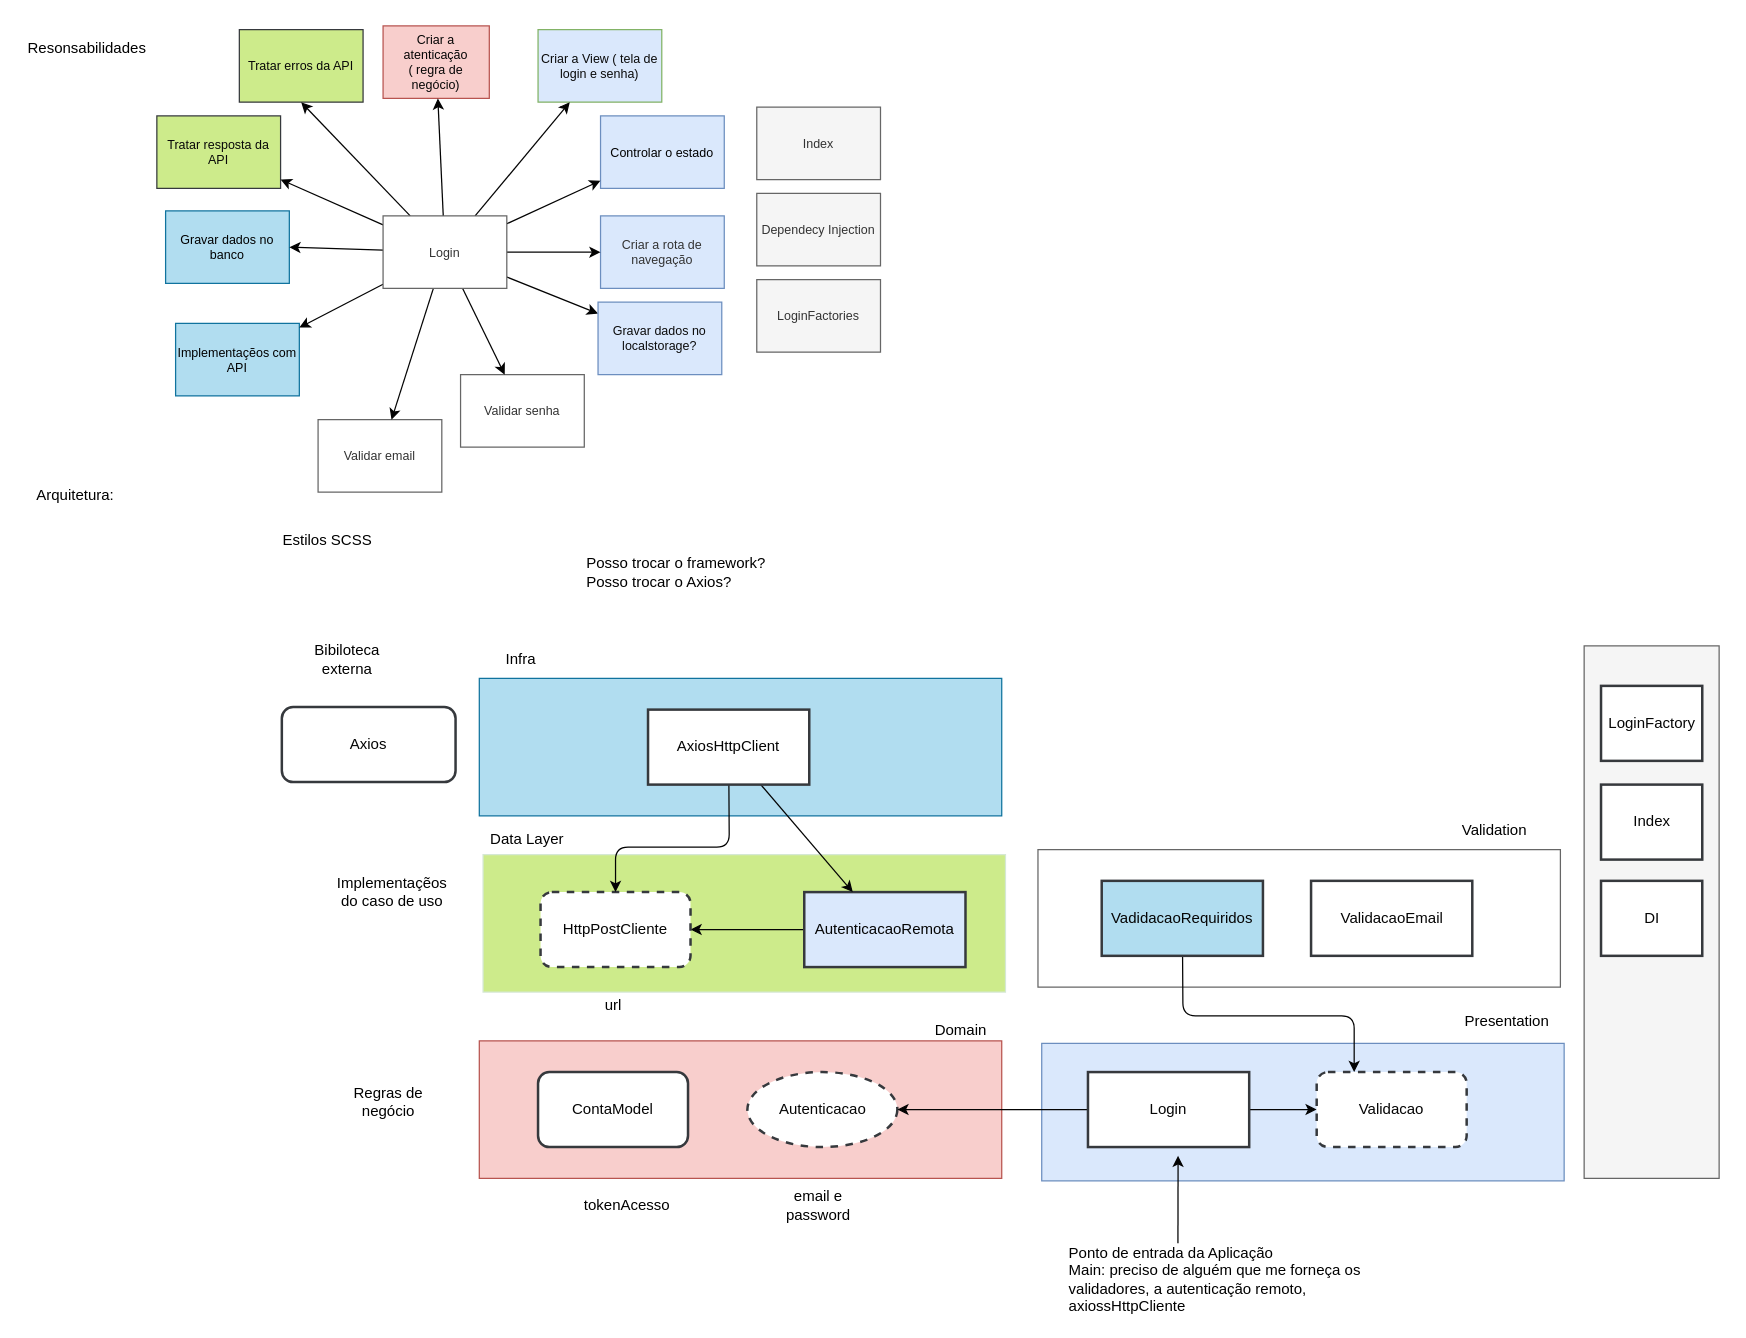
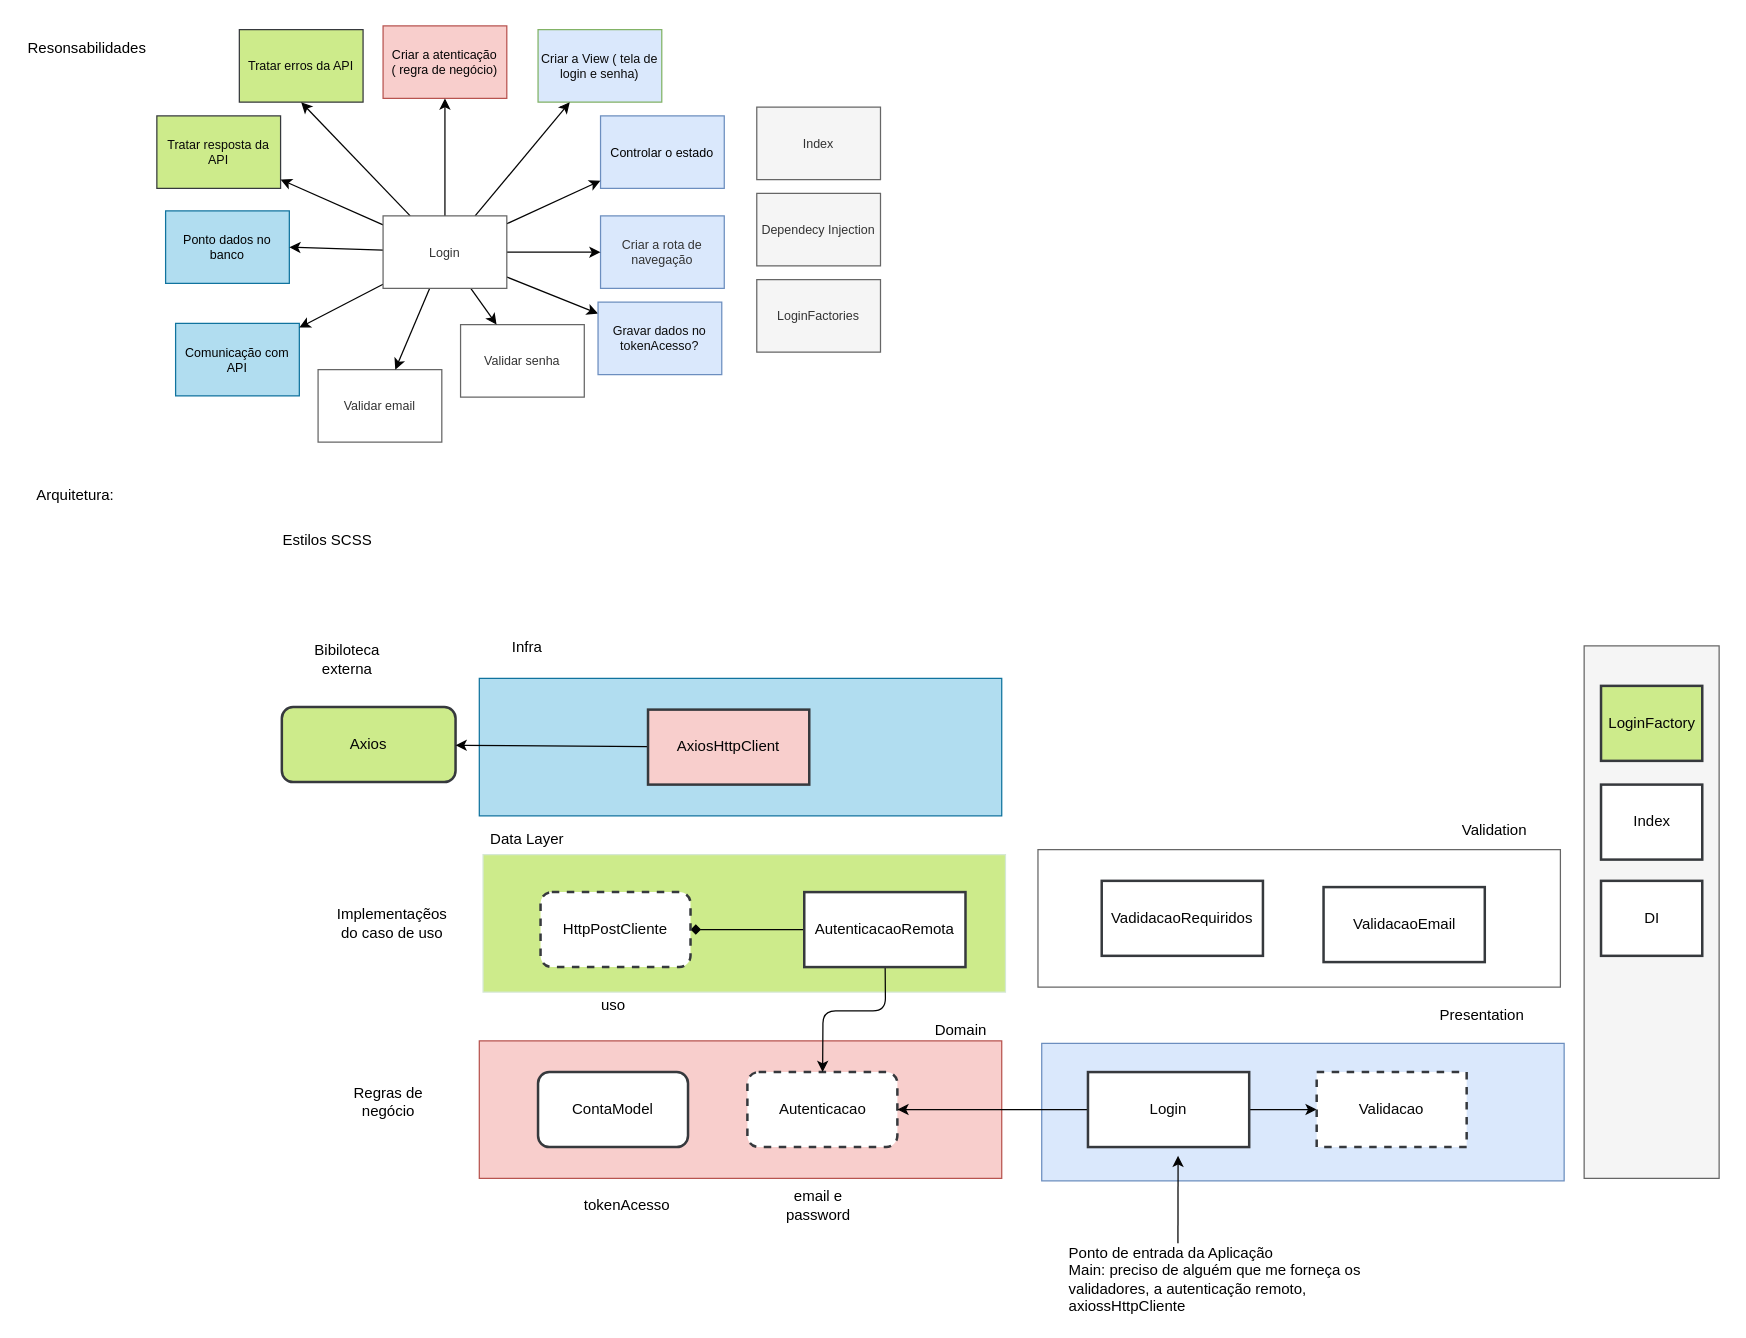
node "Criar a atenticação ( regra de negócio)": size 106x73 -> 124x73
node "Gravar dados no banco": label "Gravar dados no banco" -> "Ponto dados no banco"
node "Gravar dados no localstorage?": label "Gravar dados no localstorage?" -> "Gravar dados no tokenAcesso?"
node "Implementaçẽos com API": label "Implementaçẽos com API" -> "Comunicação com API"
node "Validar senha": moved (523, 411) -> (523, 361)
node "Validar email": moved (380, 456) -> (380, 406)
node "Posso trocar o framework? Posso trocar o Axios?": removed
node "Infra": moved (521, 659) -> (528, 647)
node "LoginFactory": fillcolor #ffffff -> #cdeb8b
node "Axios": fillcolor #ffffff -> #cdeb8b
node "AxiosHttpClient": fillcolor #ffffff -> #f8cecc
edge "AxiosHttpClient" -> "AutenticacaoRemota": now "AxiosHttpClient" -> "Axios"
edge "AxiosHttpClient" -> "HttpPostCliente": removed
node "Implementaçẽos do caso de uso": moved (393, 892) -> (393, 923)
node "VadidacaoRequiridos": fillcolor #b1ddf0 -> #ffffff
node "ValidacaoEmail": moved (1392, 918) -> (1404, 924)
edge "AutenticacaoRemota" -> "HttpPostCliente": arrowhead classic -> diamond
node "AutenticacaoRemota": fillcolor #dae8fc -> #ffffff
node "url": label "url" -> "uso"
edge "AutenticacaoRemota" -> "Autenticacao": added
edge "VadidacaoRequiridos" -> "Validacao": removed
node "Presentation": moved (1508, 1022) -> (1483, 1016)
node "Autenticacao": shape ellipse -> rounded rectangle
node "Validacao": shape rounded rectangle -> rectangle
